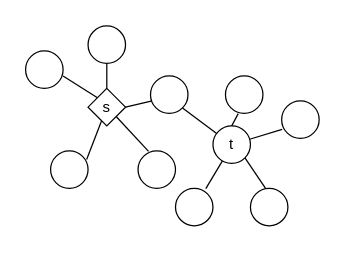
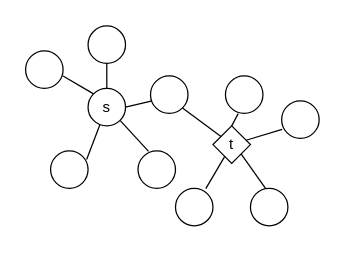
node "s": shape diamond -> ellipse
node "t": shape ellipse -> diamond
